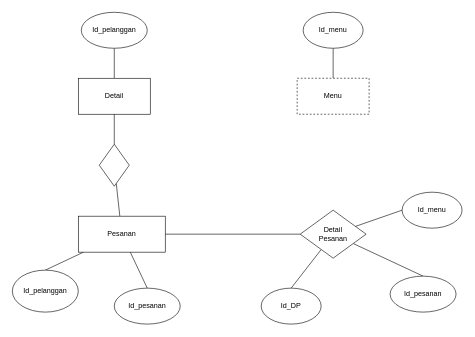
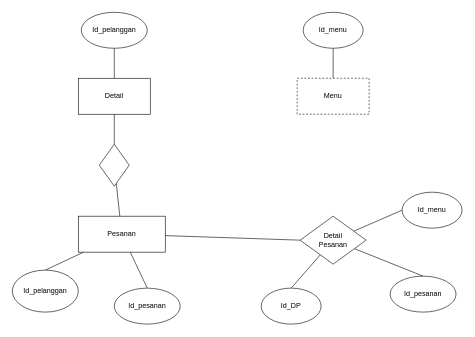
node "Detail Pesanan": moved (333, 234) -> (333, 240)
